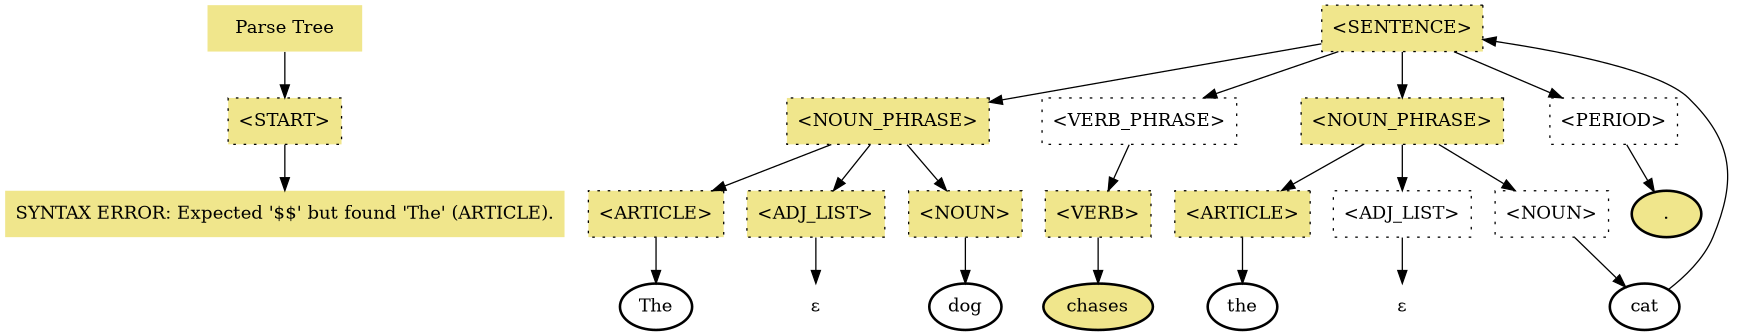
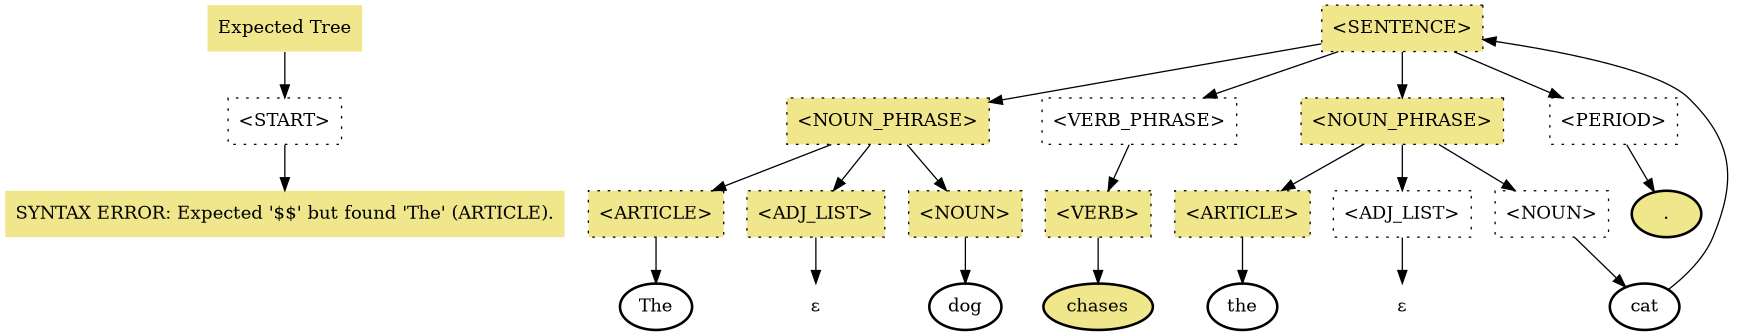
node "Parse Tree": label "Parse Tree" -> "Expected Tree"
node "<START>": fillcolor khaki -> white
